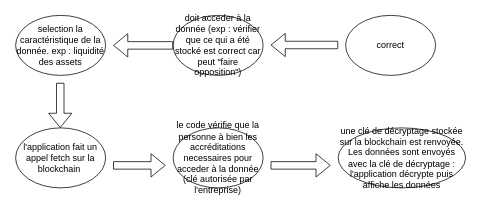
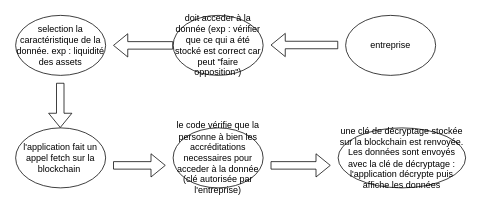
node "correct": label "correct" -> "entreprise"
